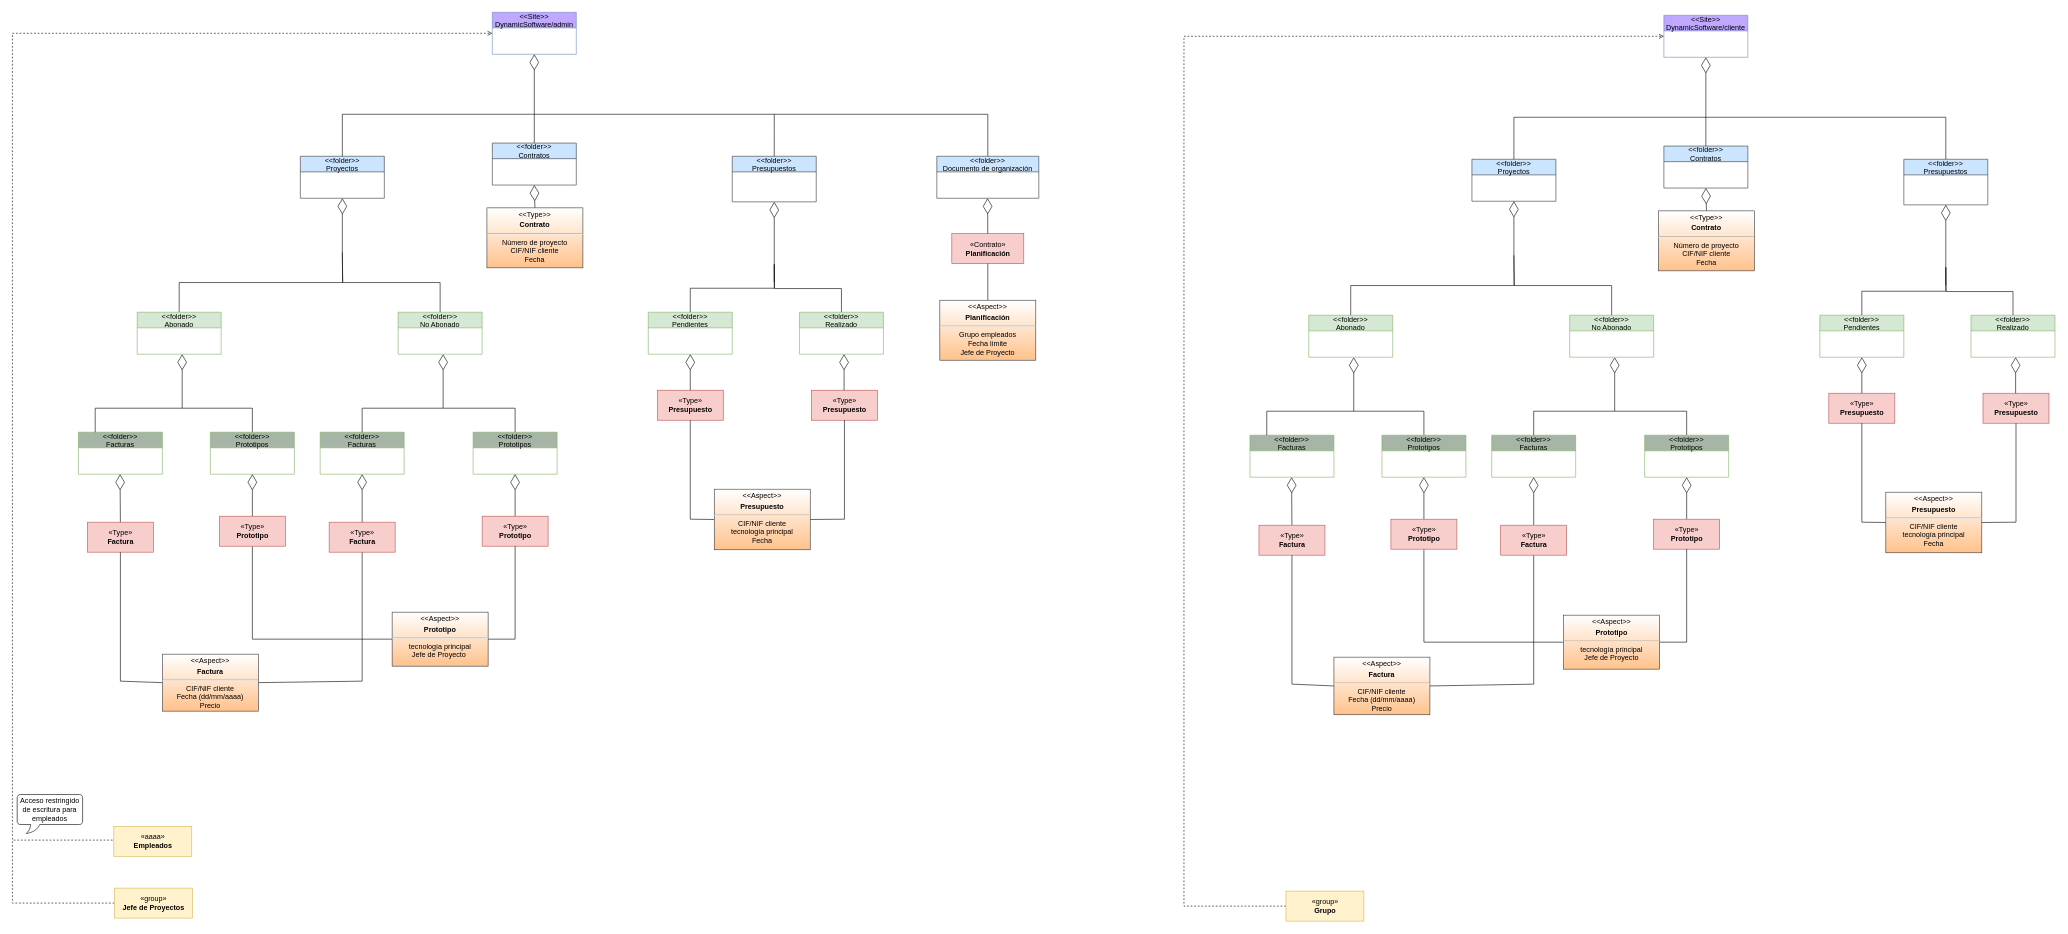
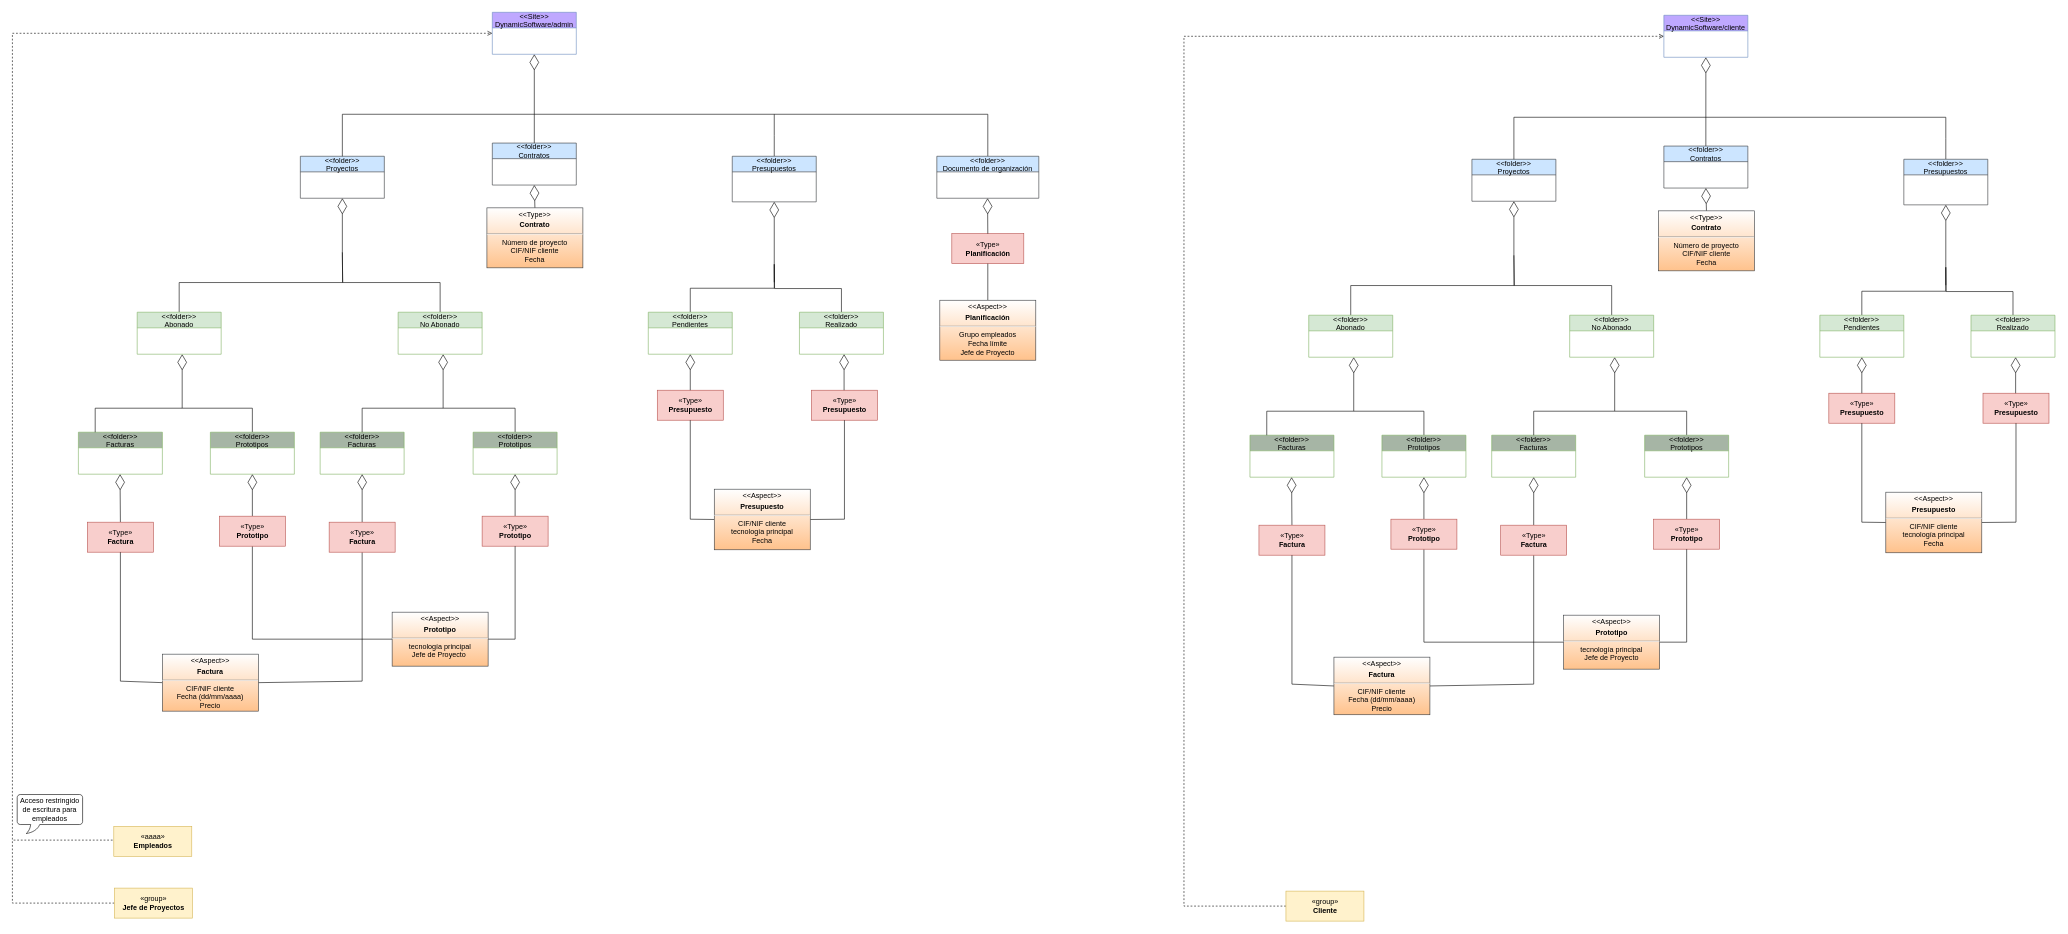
node "«Contrato» Planificación": label "«Contrato» Planificación" -> "«Type» Planificación"
node "«group» Grupo": label "«group» Grupo" -> "«group» Cliente"
